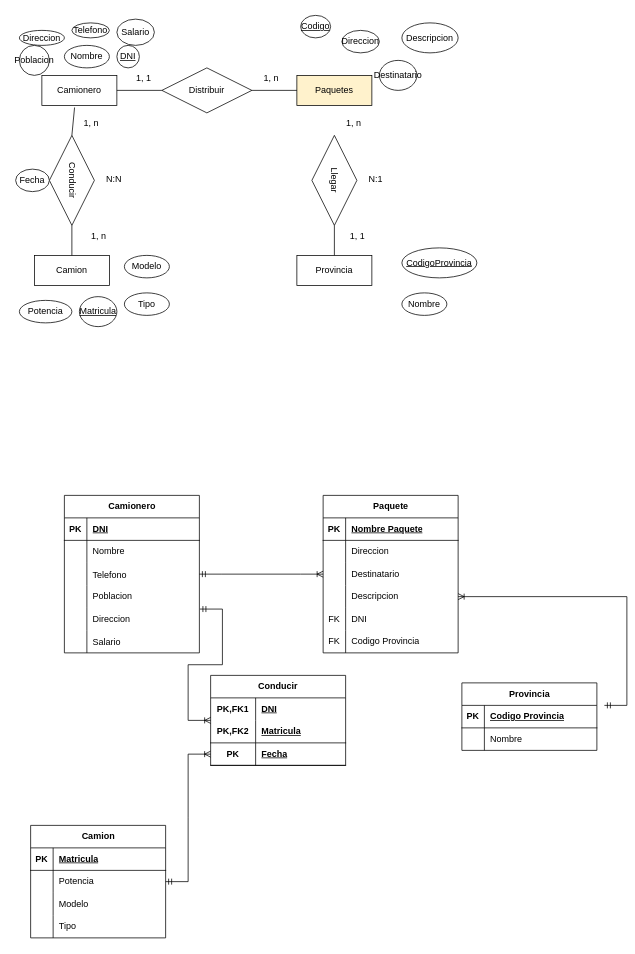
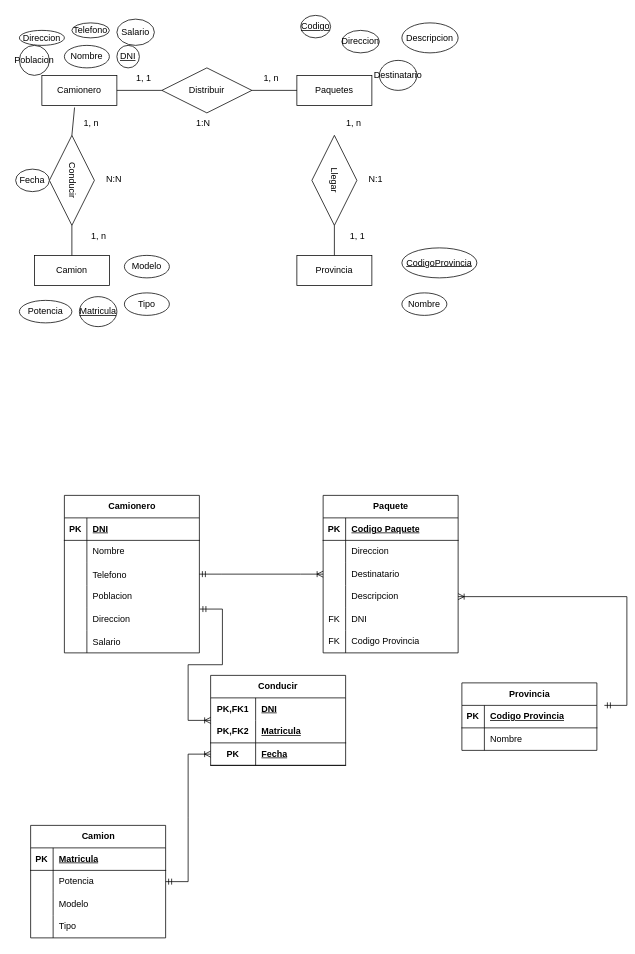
node "Paquetes": fillcolor #fff2cc -> #ffffff
node "1:N": added
node "Nombre Paquete": label "Nombre Paquete" -> "Codigo Paquete"
